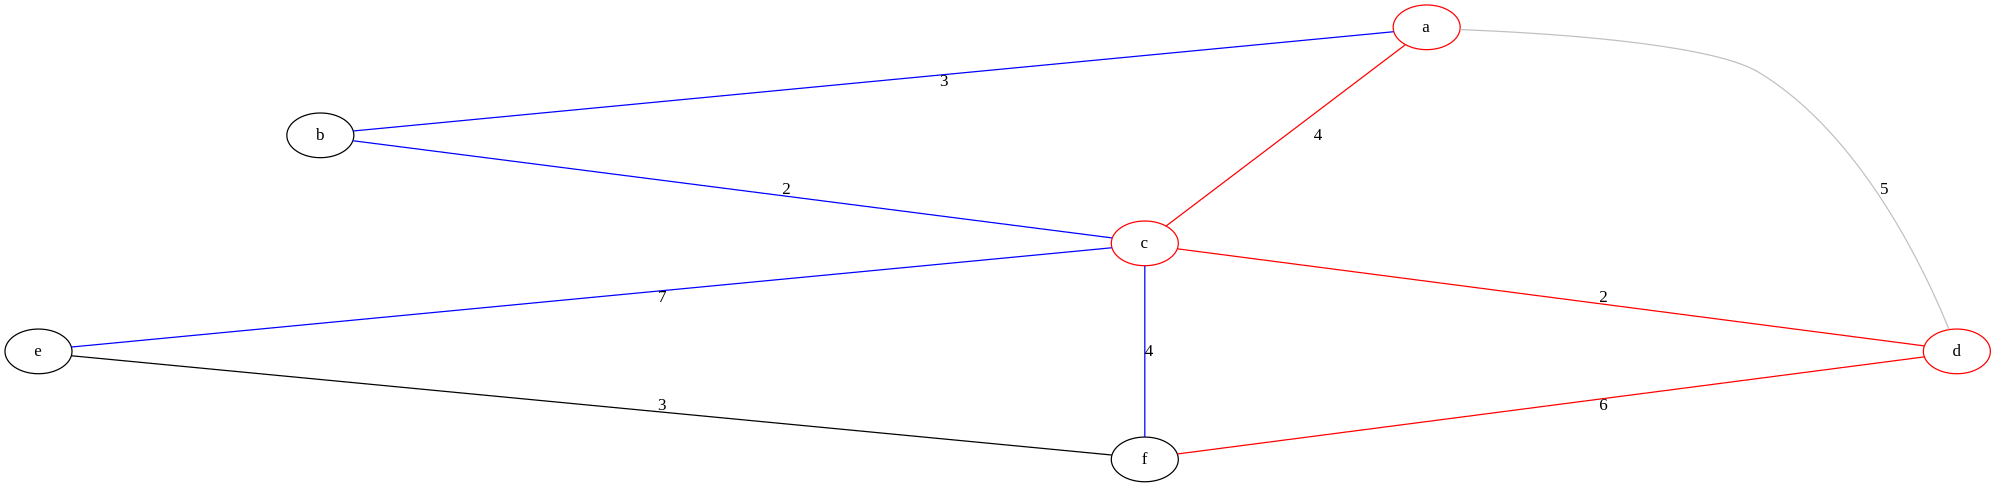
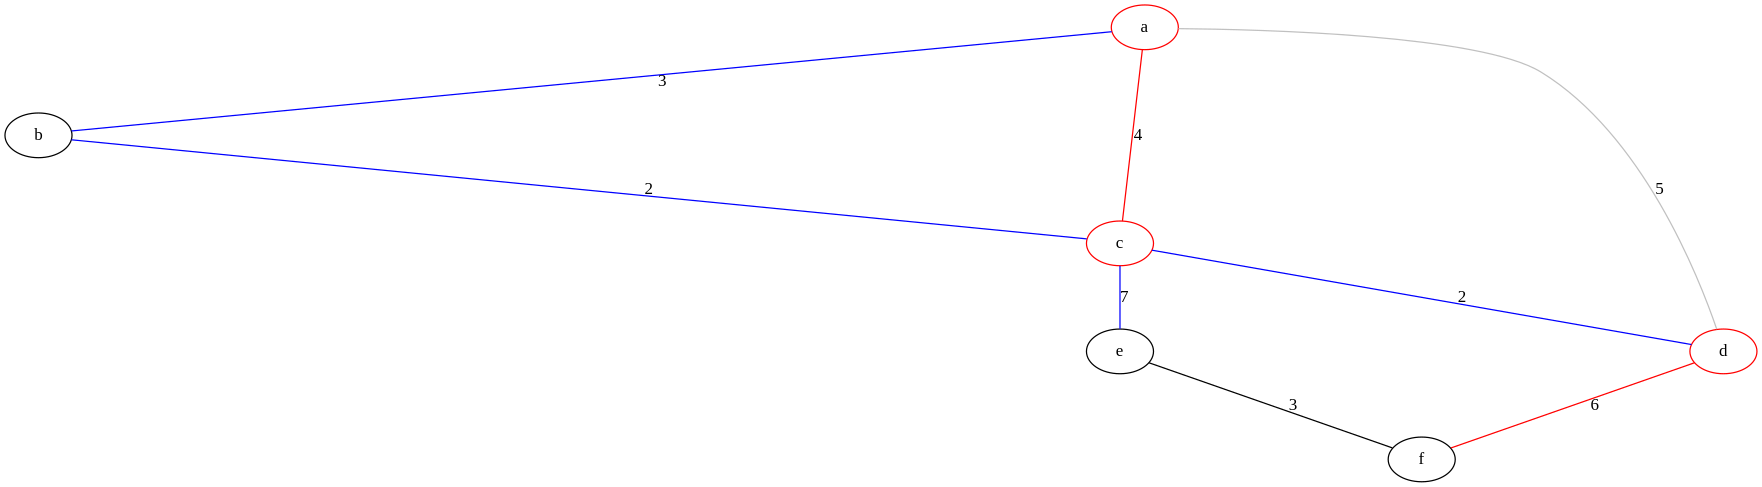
edge "c" -- "d": color red -> blue
edge "c" -- "f": removed, label "4"
